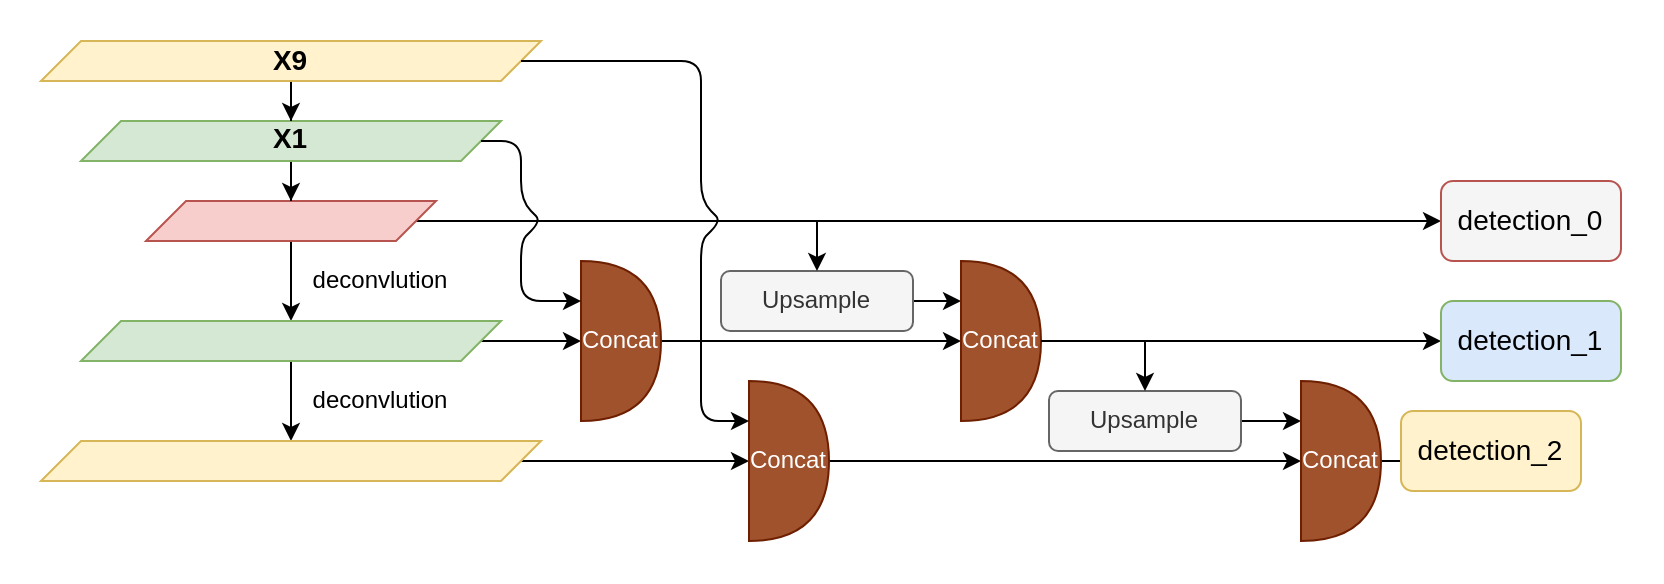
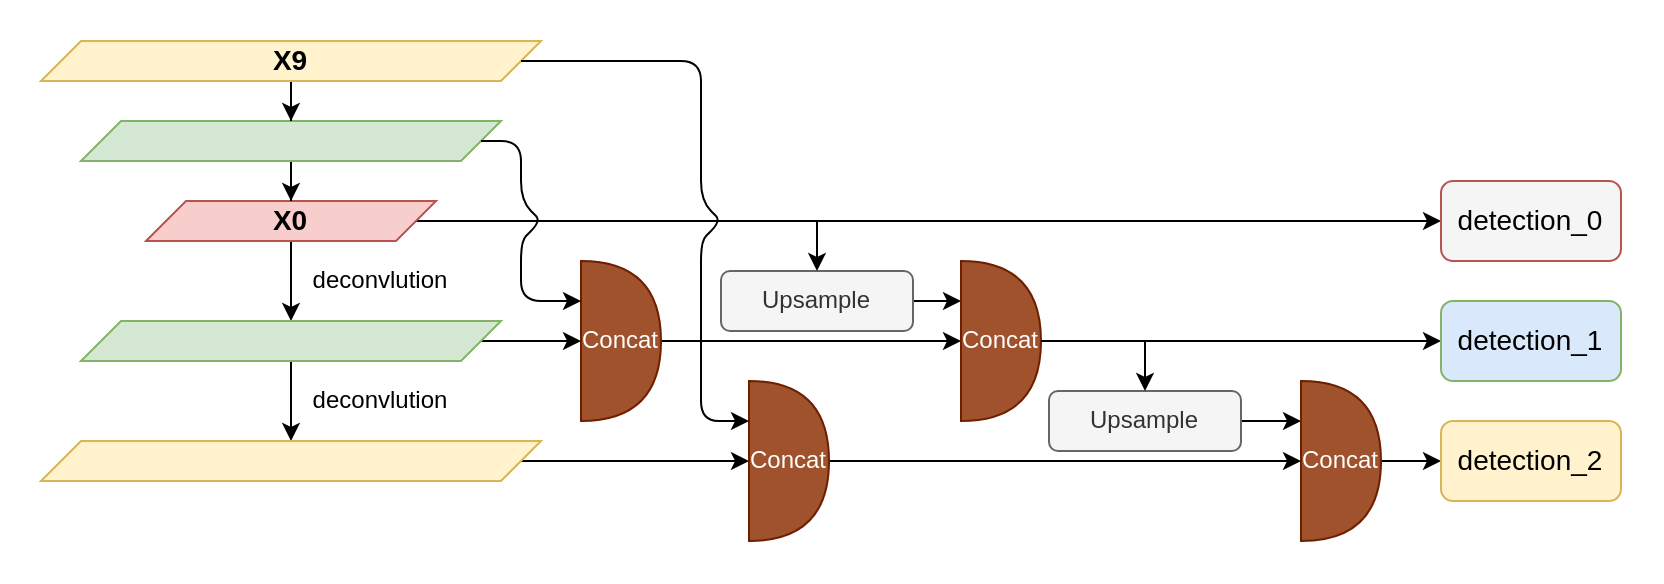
node "X1": removed
node "X0": added
node "detection_2": moved (1491, 451) -> (1531, 461)
